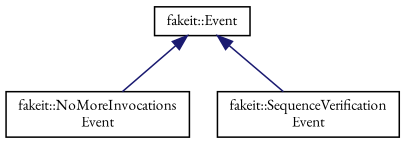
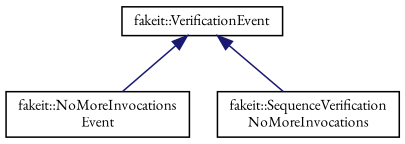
node "fakeit::Event": label "fakeit::Event" -> "fakeit::VerificationEvent"
node "fakeit::SequenceVerification Event": label "fakeit::SequenceVerification Event" -> "fakeit::SequenceVerification NoMoreInvocations"
